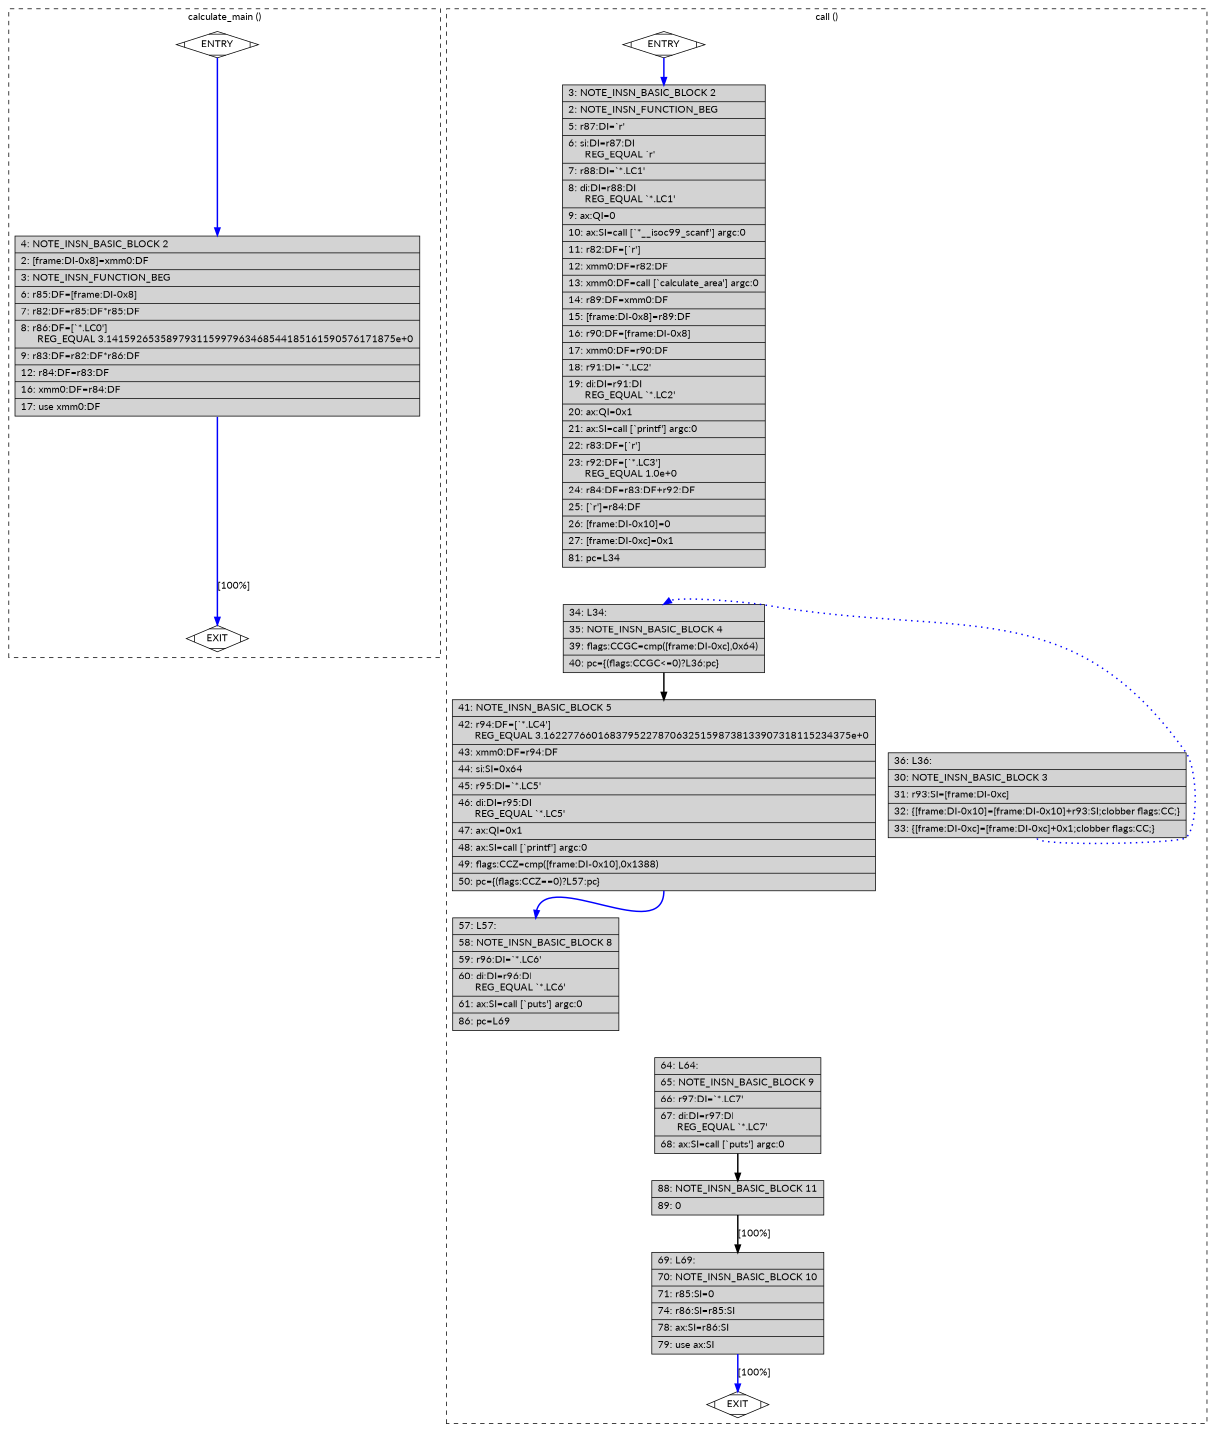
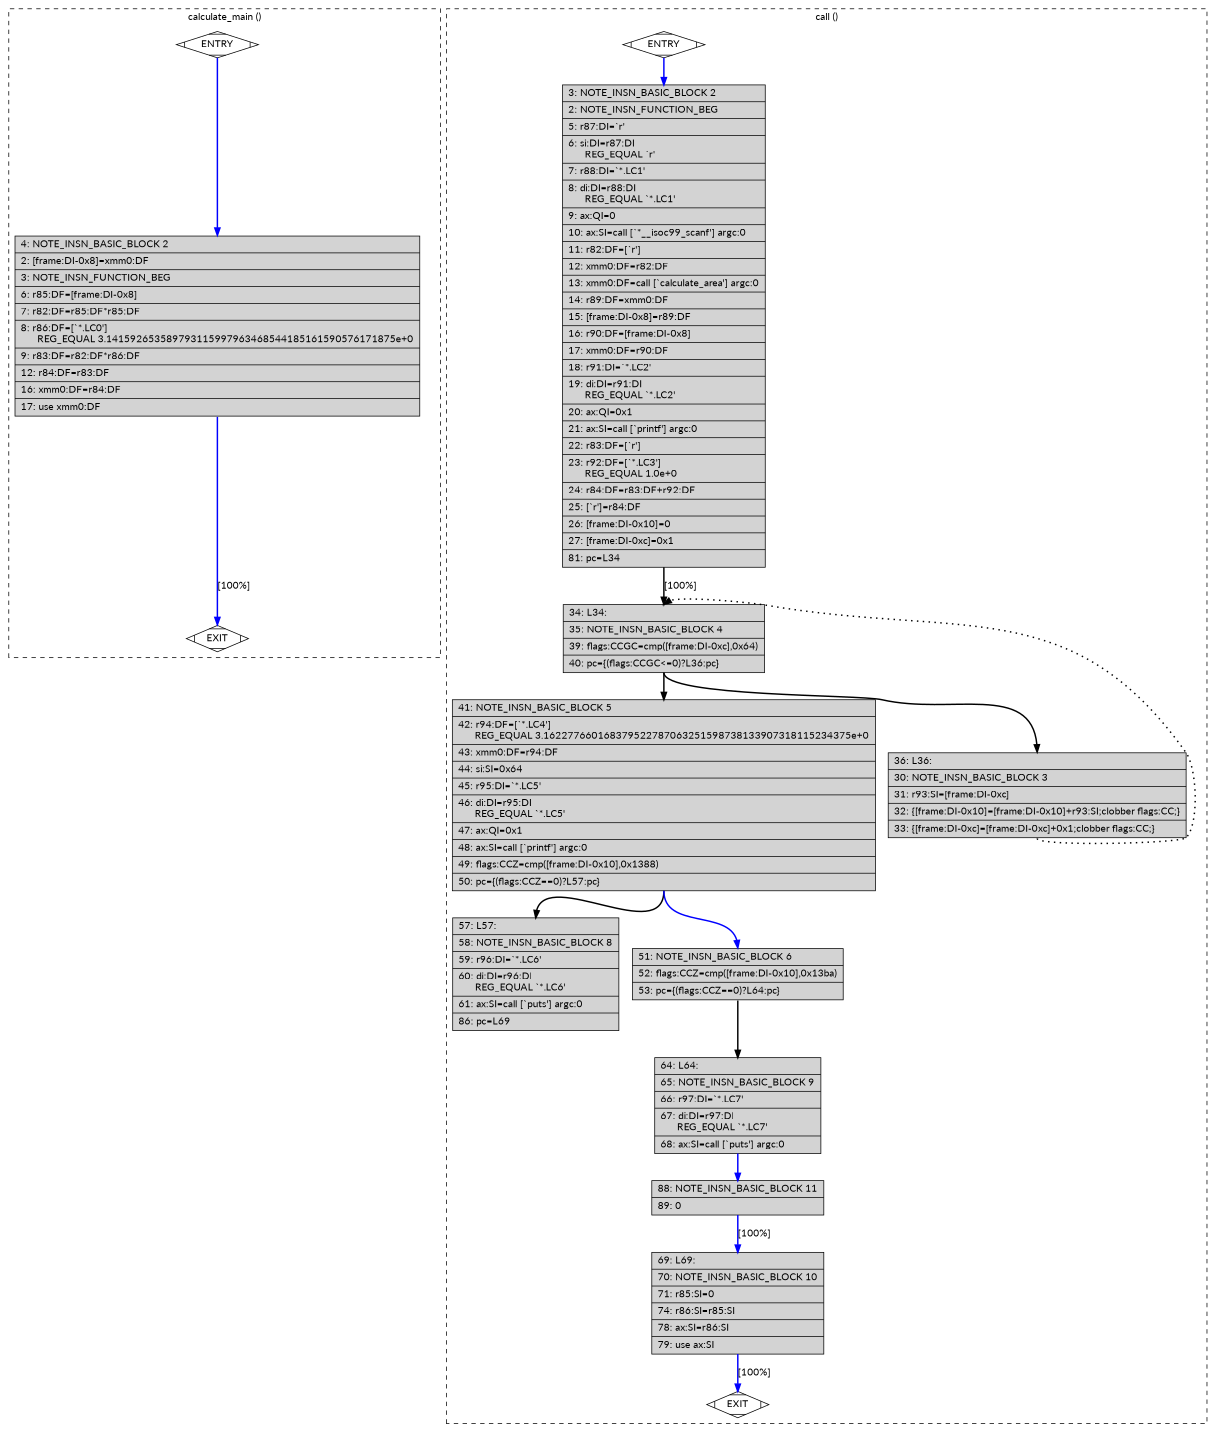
edge "3: NOTE_INSN_BASIC_BLOCK 2" -> "34: L34:": added, label "[100%]"
edge "36: L36:" -> "34: L34:": color blue -> black
edge "34: L34:" -> "36: L36:": added
edge "41: NOTE_INSN_BASIC_BLOCK 5" -> "57: L57:": color blue -> black
node "51: NOTE_INSN_BASIC_BLOCK 6": added
edge "64: L64:" -> "88: NOTE_INSN_BASIC_BLOCK 11": color black -> blue
edge "88: NOTE_INSN_BASIC_BLOCK 11" -> "69: L69:": color black -> blue
